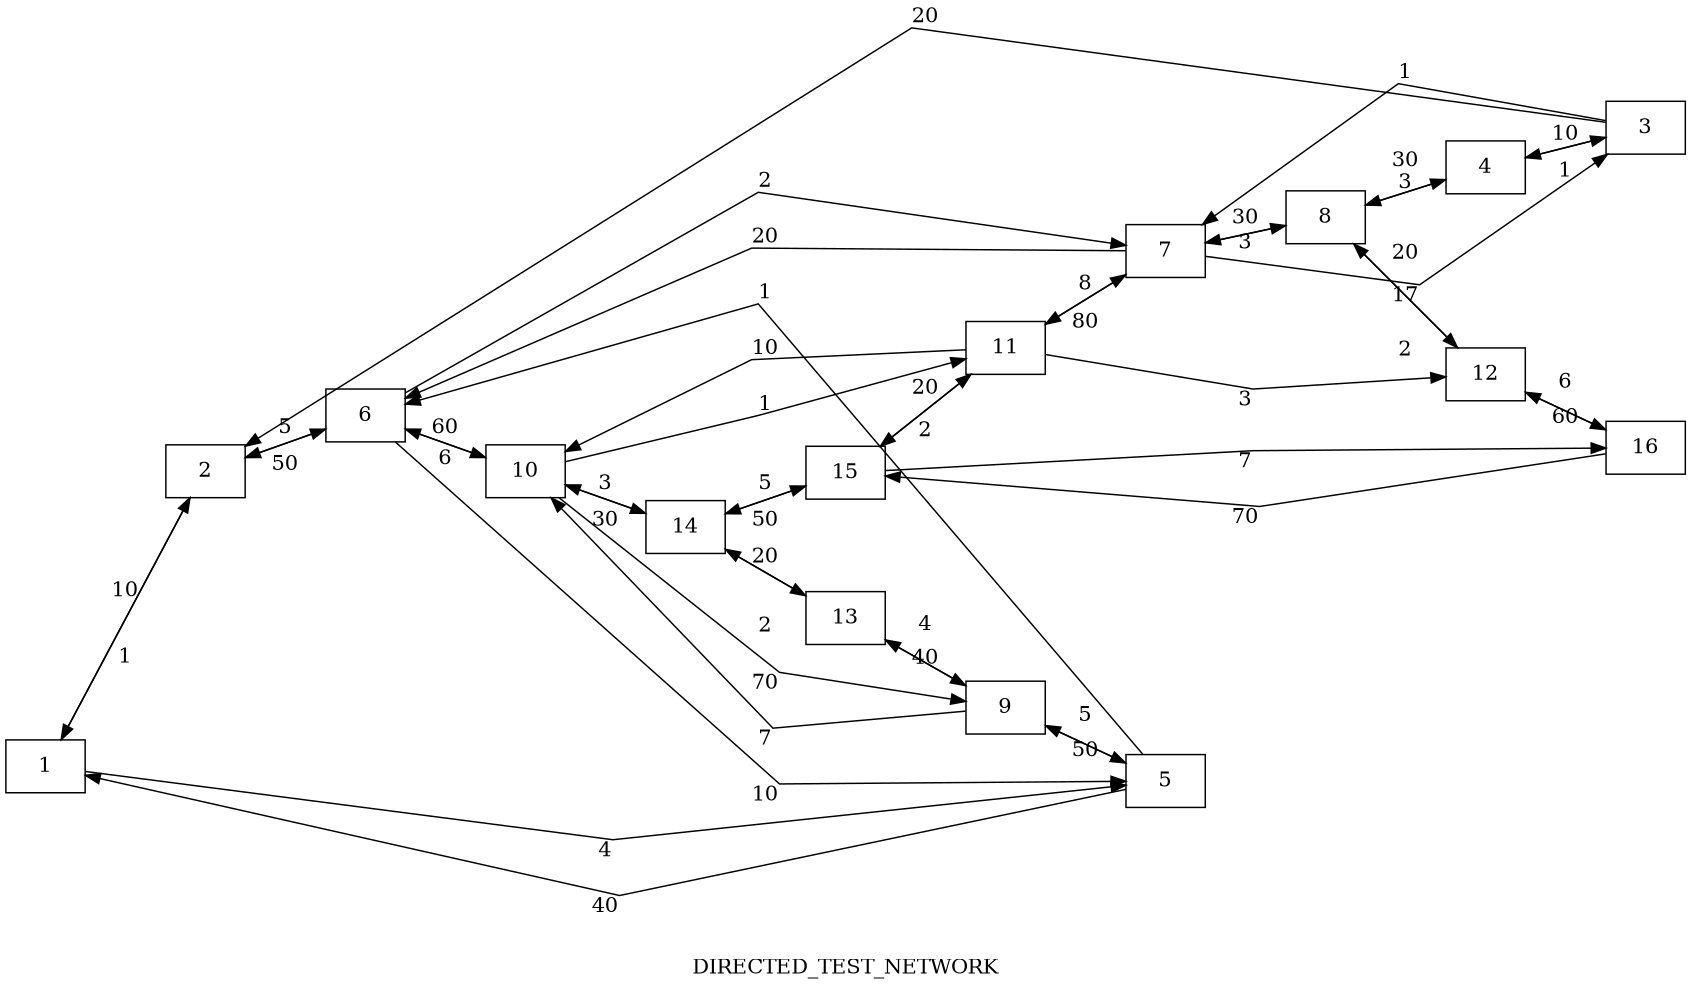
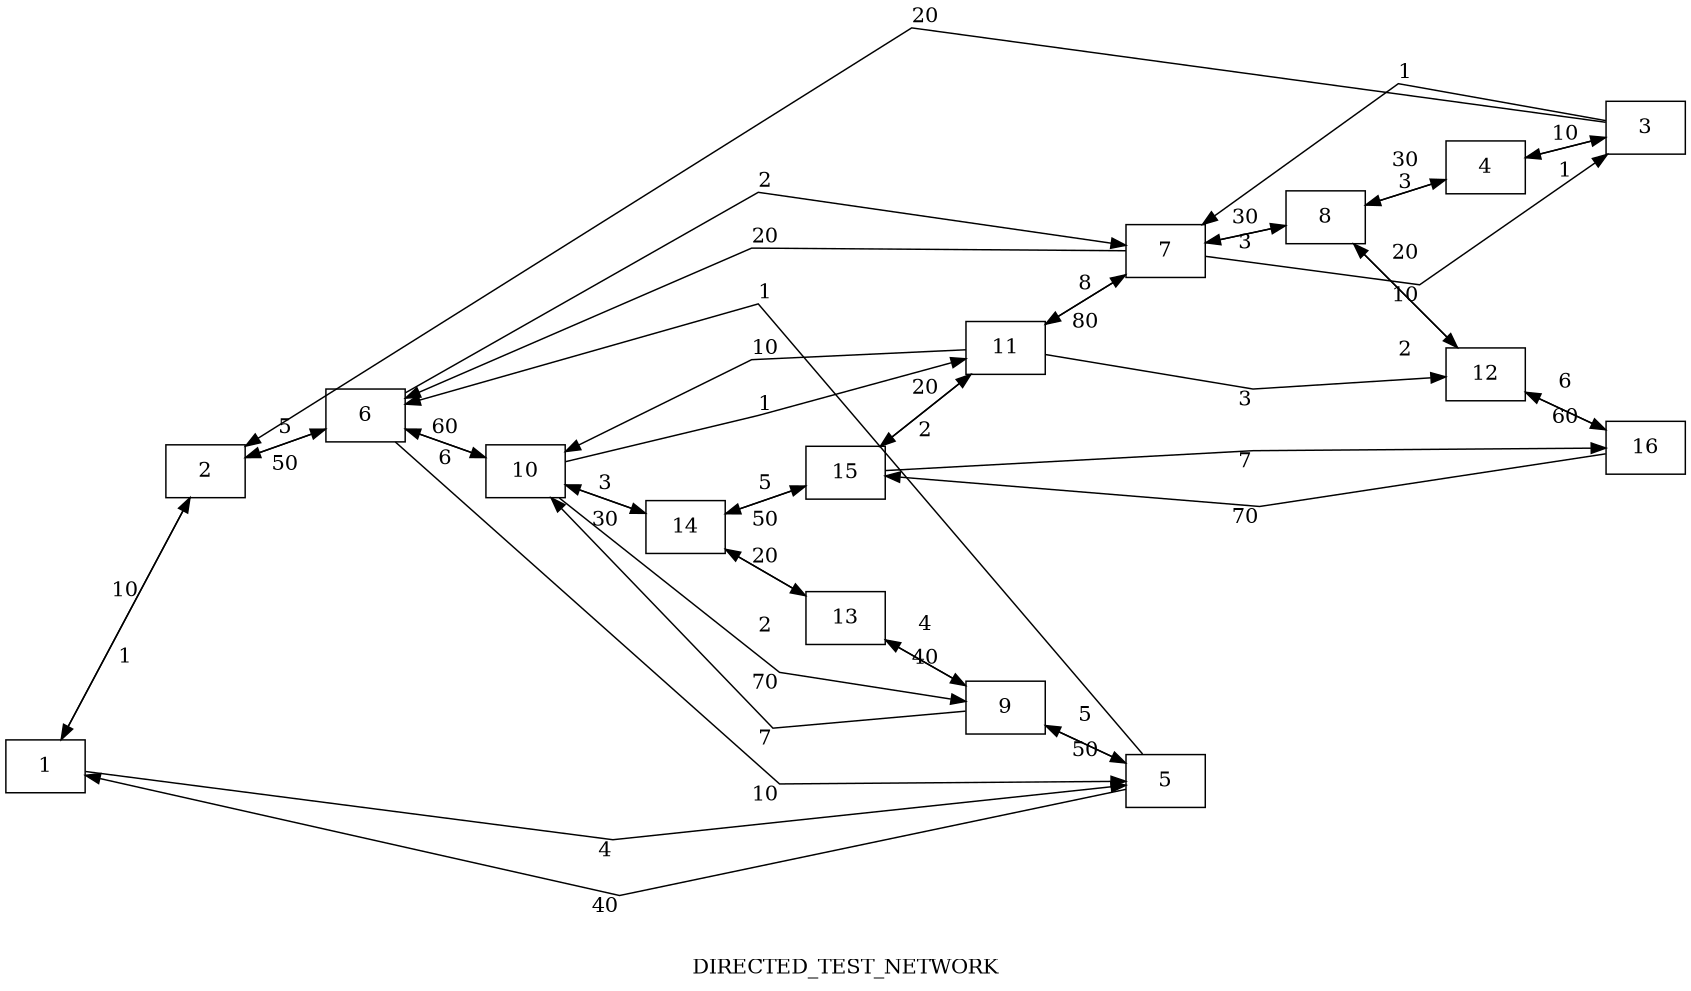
edge "7" -> "3": label "17" -> "10"
